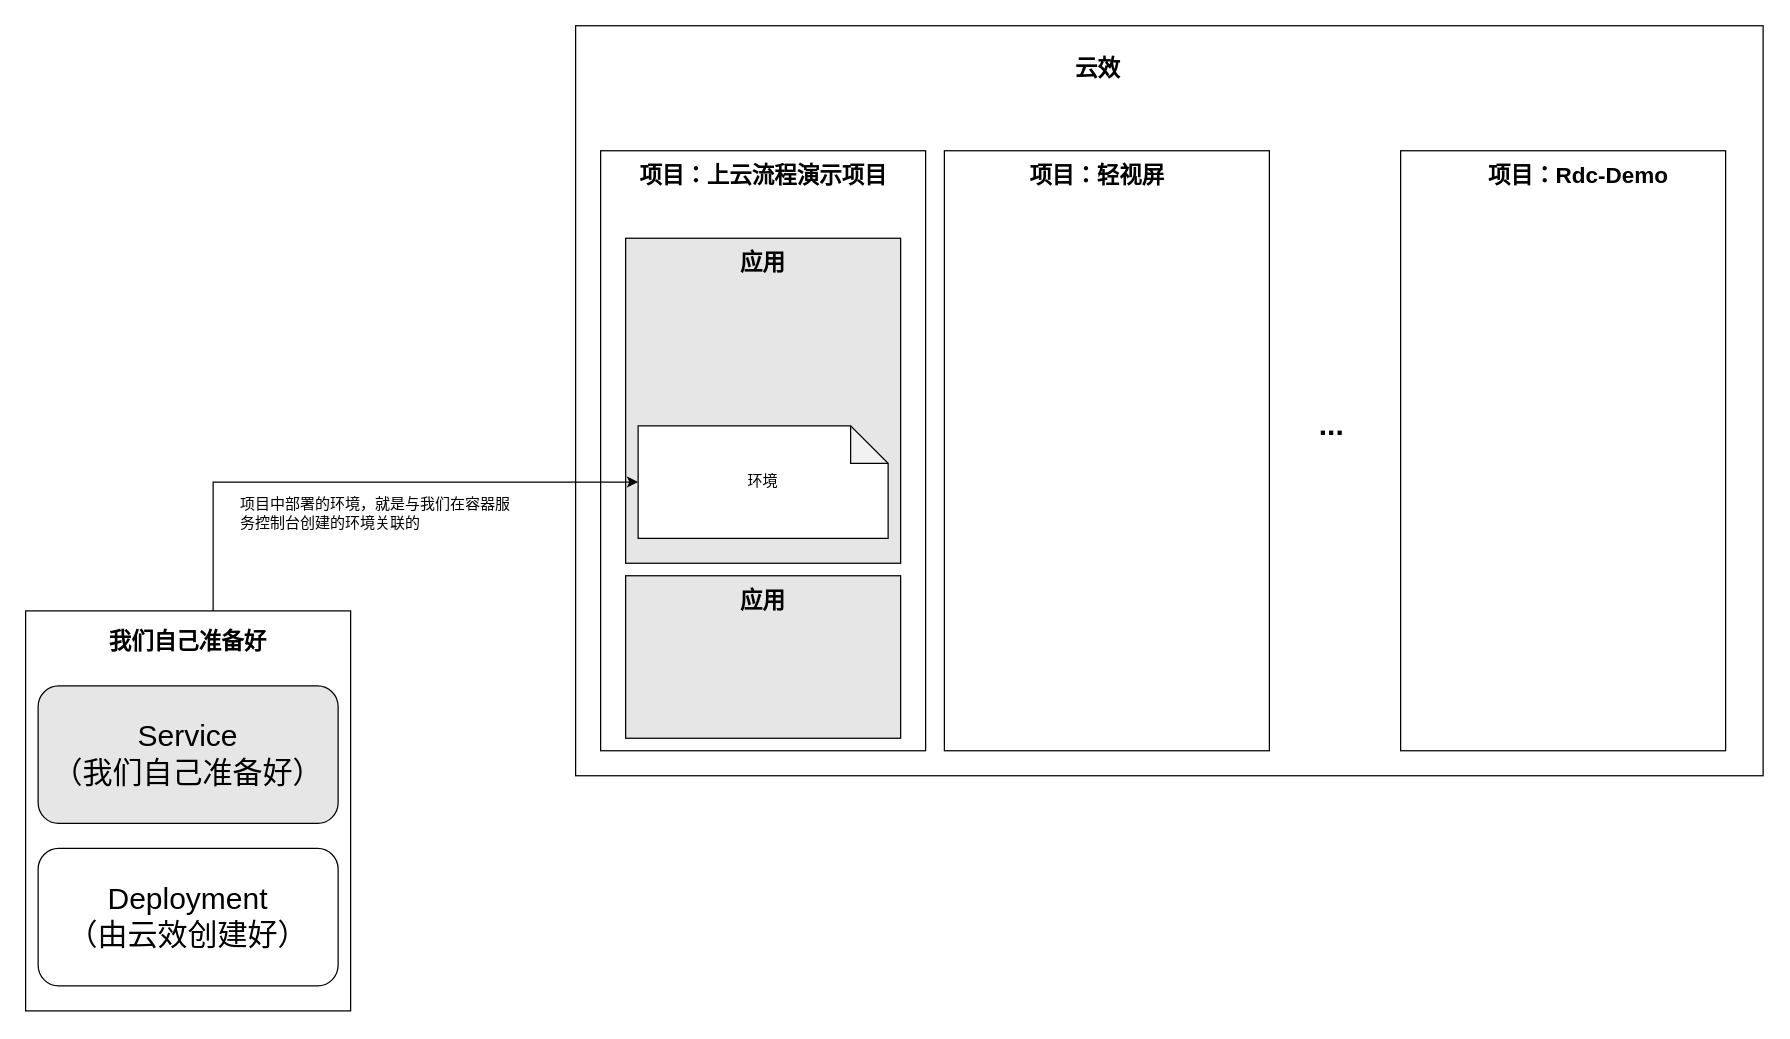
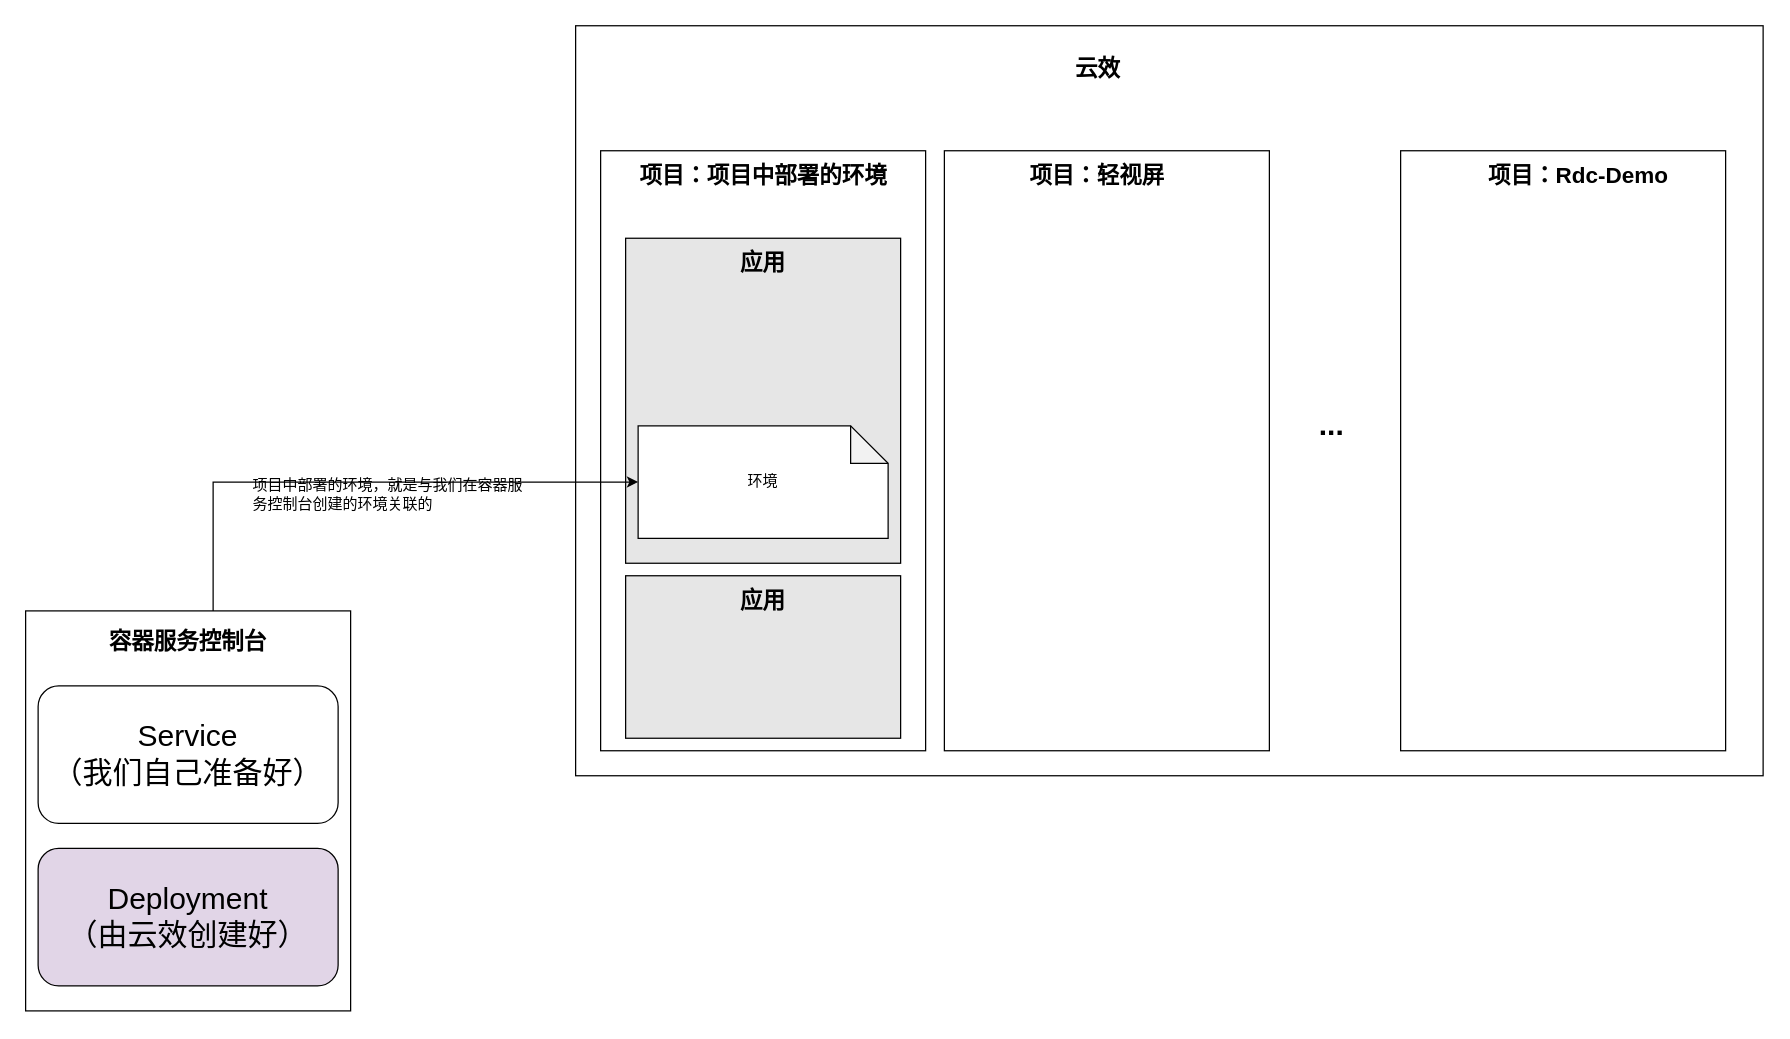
node "项目：上云流程演示项目": label "项目：上云流程演示项目" -> "项目：项目中部署的环境"
node "项目中部署的环境，就是与我们在容器服务控制台创建的环境关联的": moved (376, 513) -> (388, 494)
node "我们自己准备好": label "我们自己准备好" -> "容器服务控制台"
node "Service （我们自己准备好）": fillcolor #e6e6e6 -> #ffffff
node "Deployment （由云效创建好）": fillcolor #ffffff -> #e1d5e7
